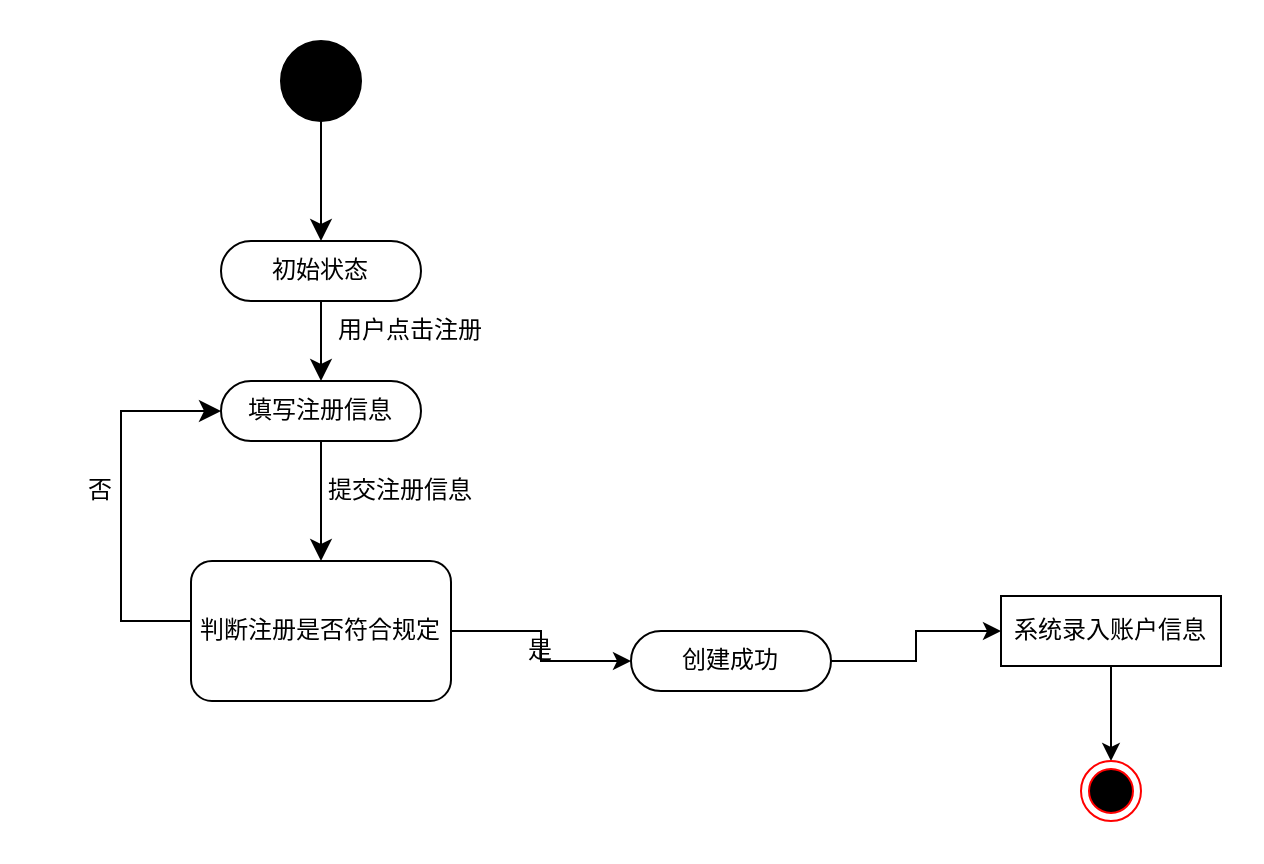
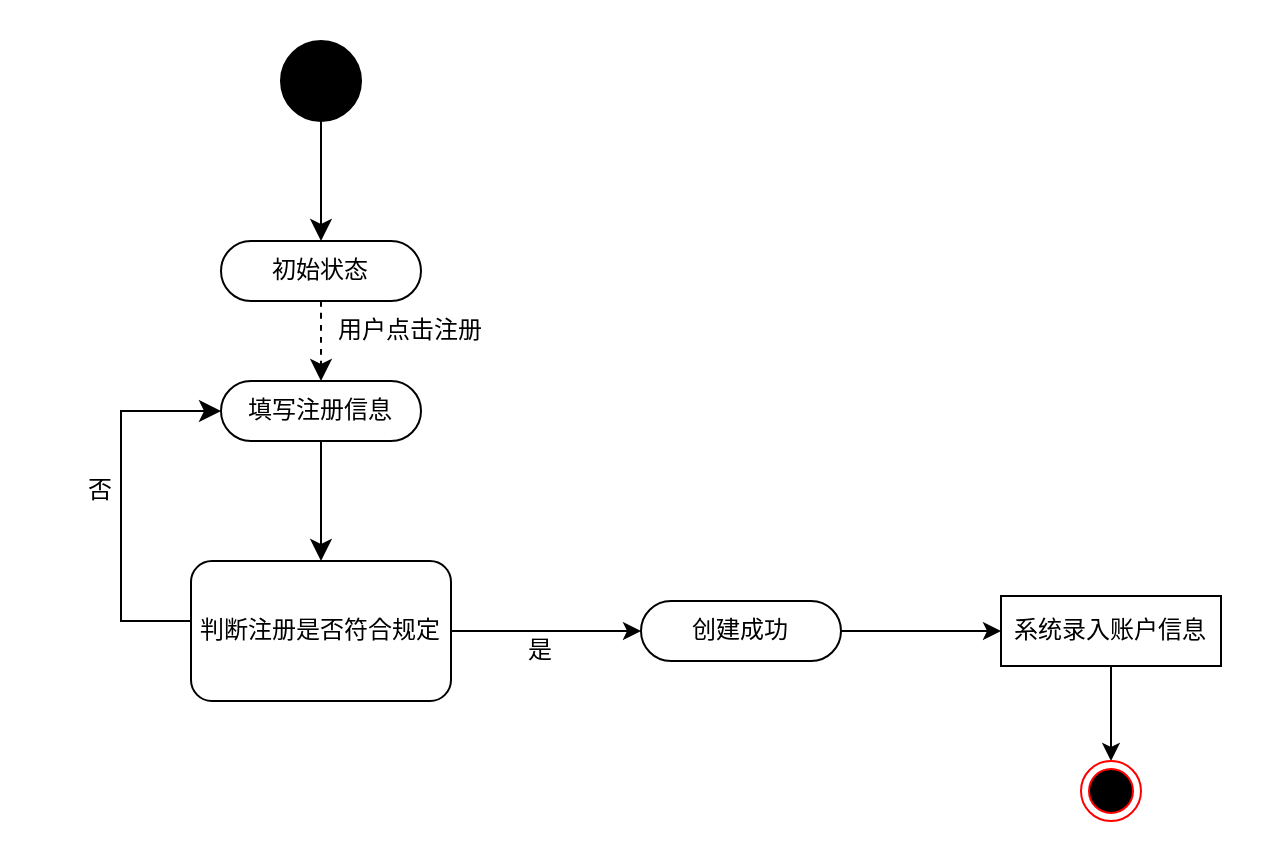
edge "初始状态" -> "填写注册信息": style solid -> dashed
node "提交注册信息": removed
node "创建成功": moved (731, 661) -> (741, 631)
